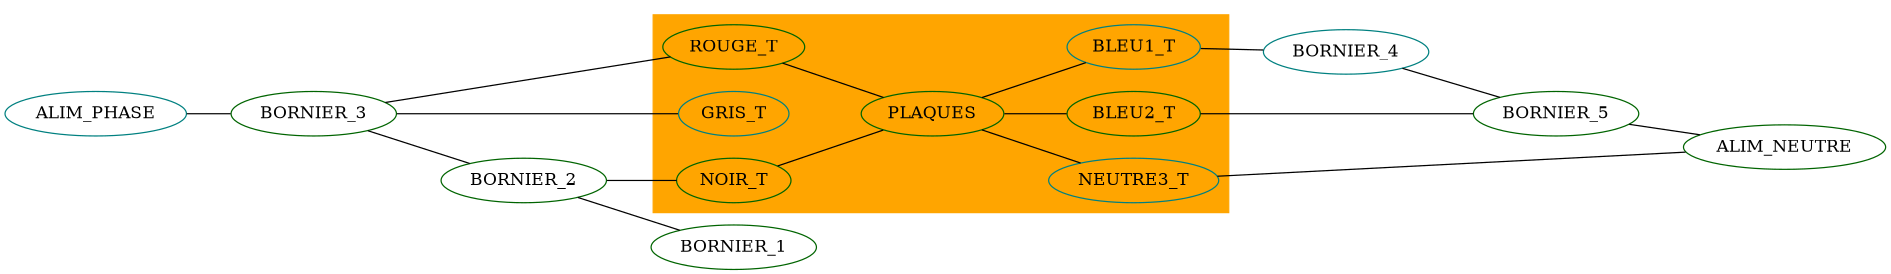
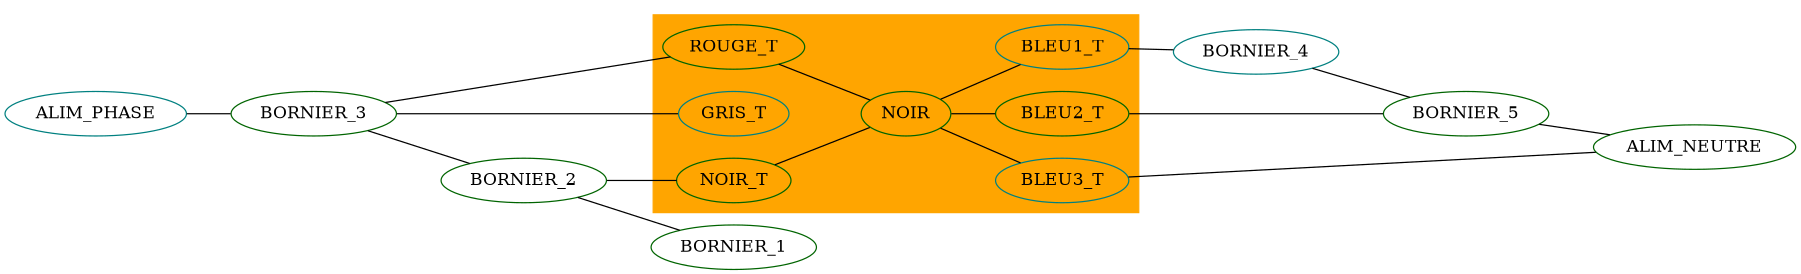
node "PLAQUES": label "PLAQUES" -> "NOIR"
node "NEUTRE3_T": label "NEUTRE3_T" -> "BLEU3_T"
